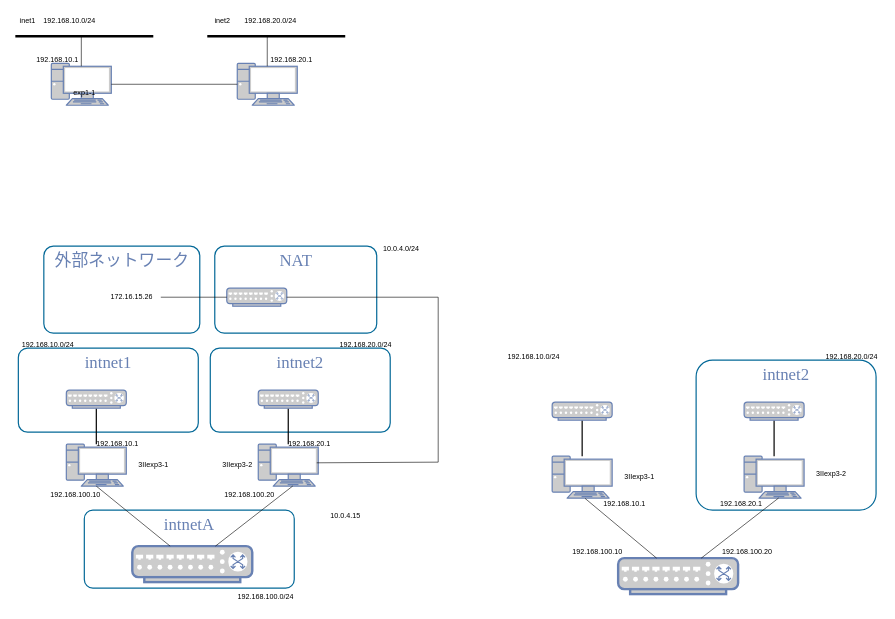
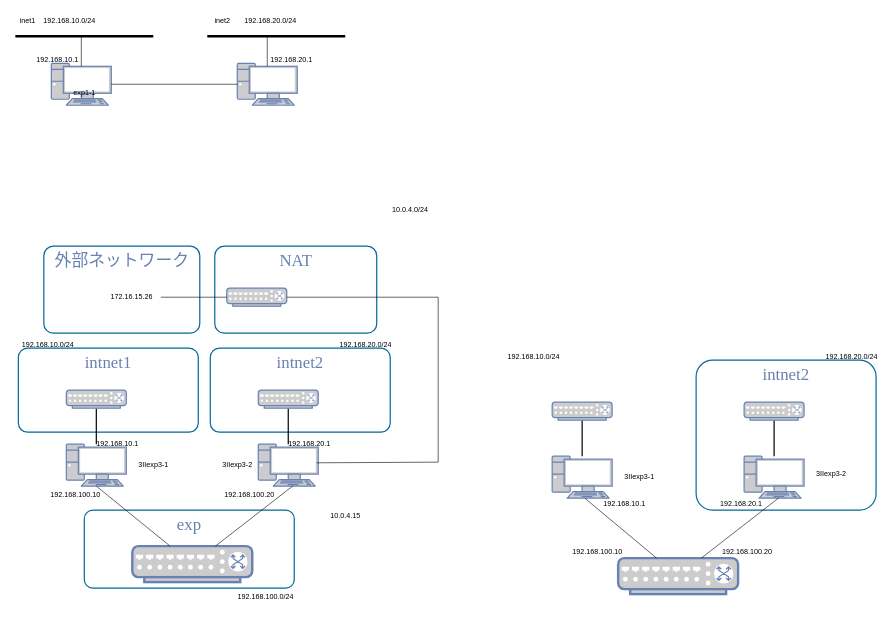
node "10.0.4.0/24": moved (401, 249) -> (410, 210)
node "intnetA": label "intnetA" -> "exp"
